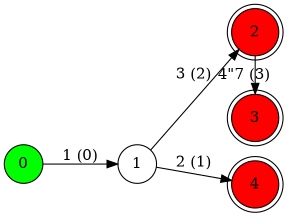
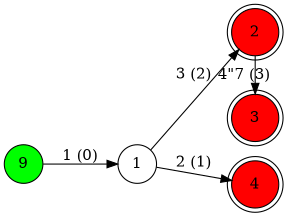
node "0": label "0" -> "9"
